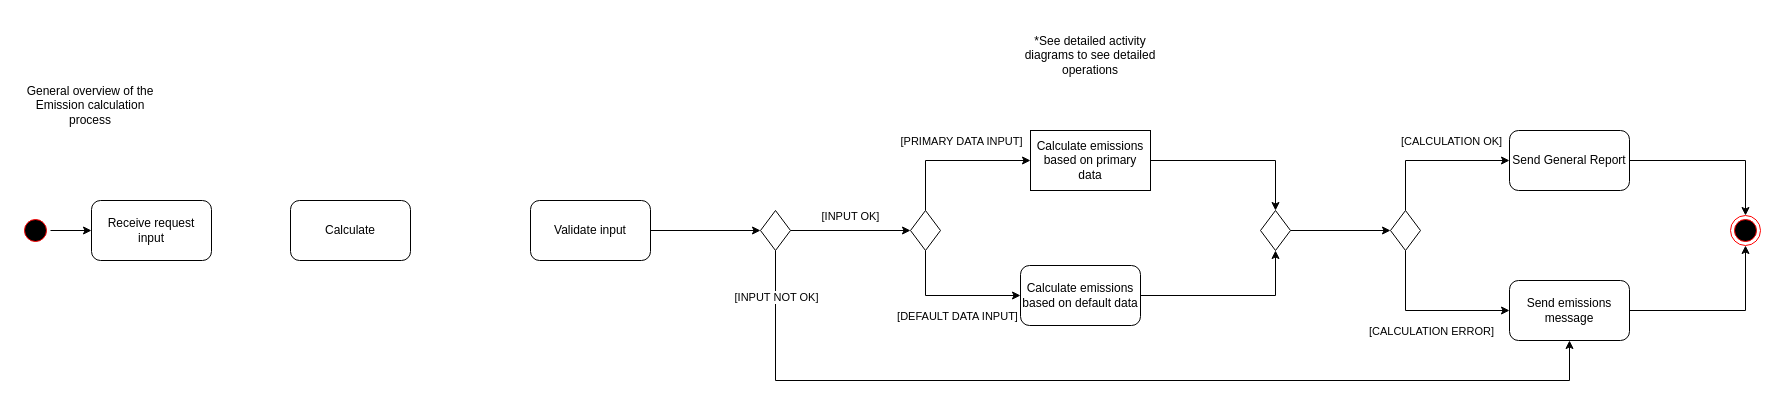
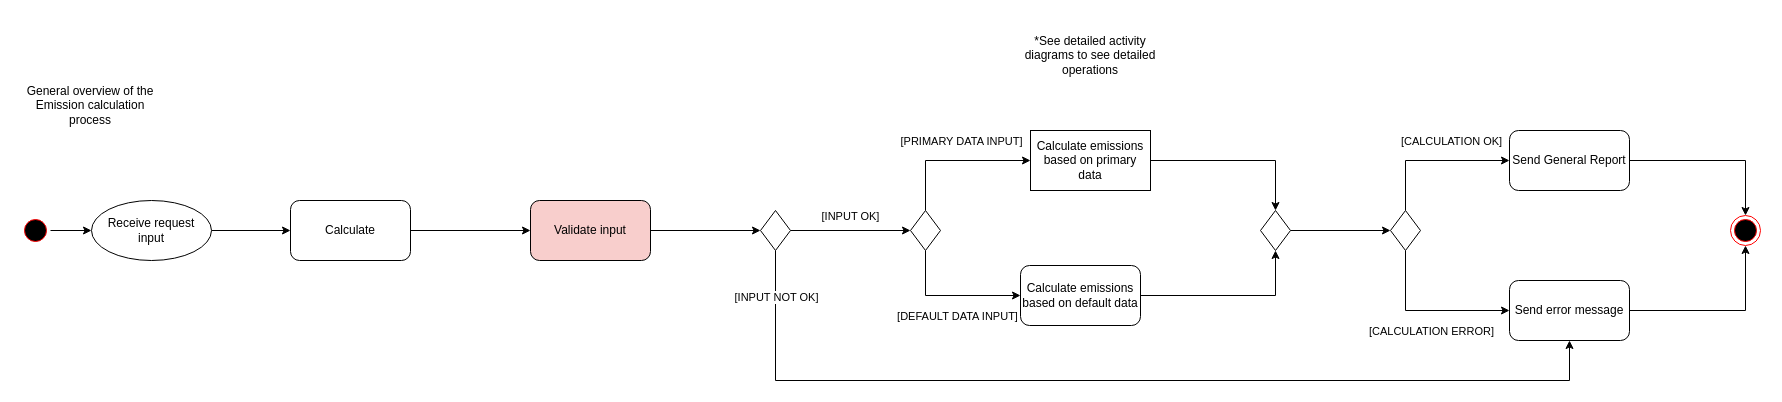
node "Receive request input": shape rounded rectangle -> ellipse
edge "Receive request input" -> "Calculate": added
edge "Calculate" -> "Validate input": added
node "Validate input": fillcolor #ffffff -> #f8cecc
node "Send emissions message": label "Send emissions message" -> "Send error message"
